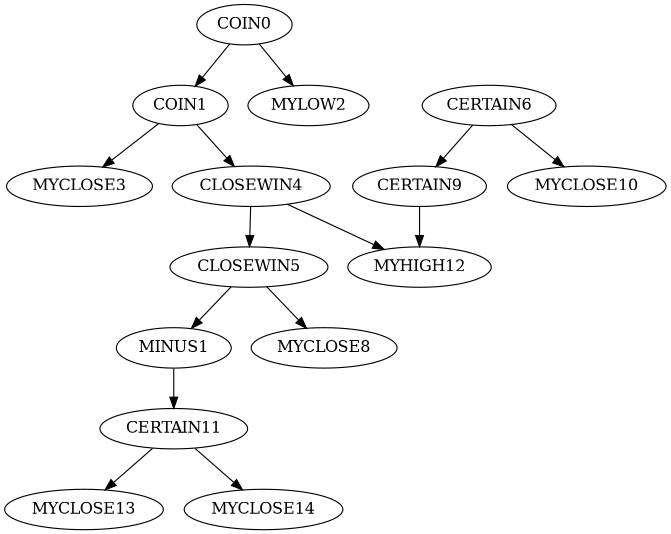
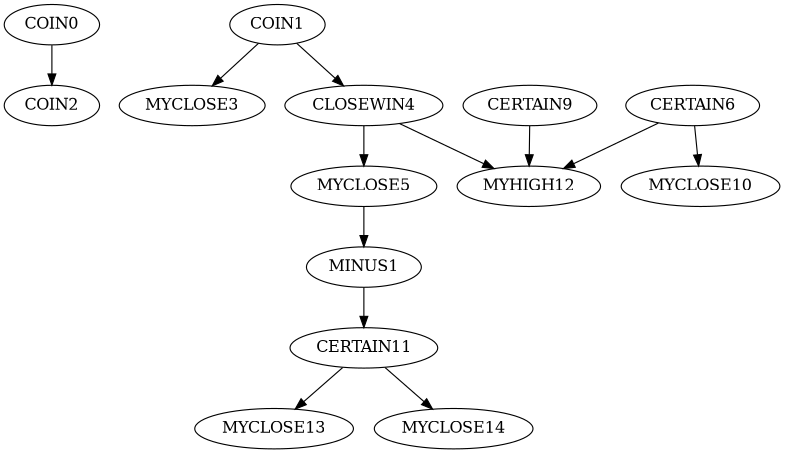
edge "COIN0" -> "COIN1": removed
node "MYLOW2": label "MYLOW2" -> "COIN2"
edge "CERTAIN6" -> "CERTAIN9": now "CERTAIN6" -> "MYHIGH12"
node "CLOSEWIN5": label "CLOSEWIN5" -> "MYCLOSE5"
node "MYCLOSE8": removed
